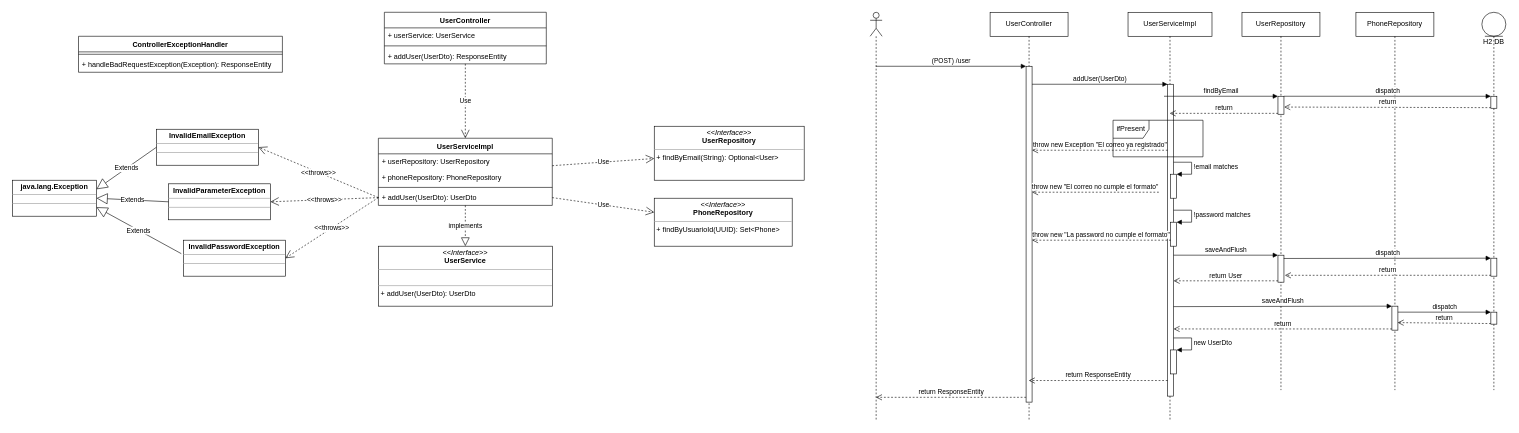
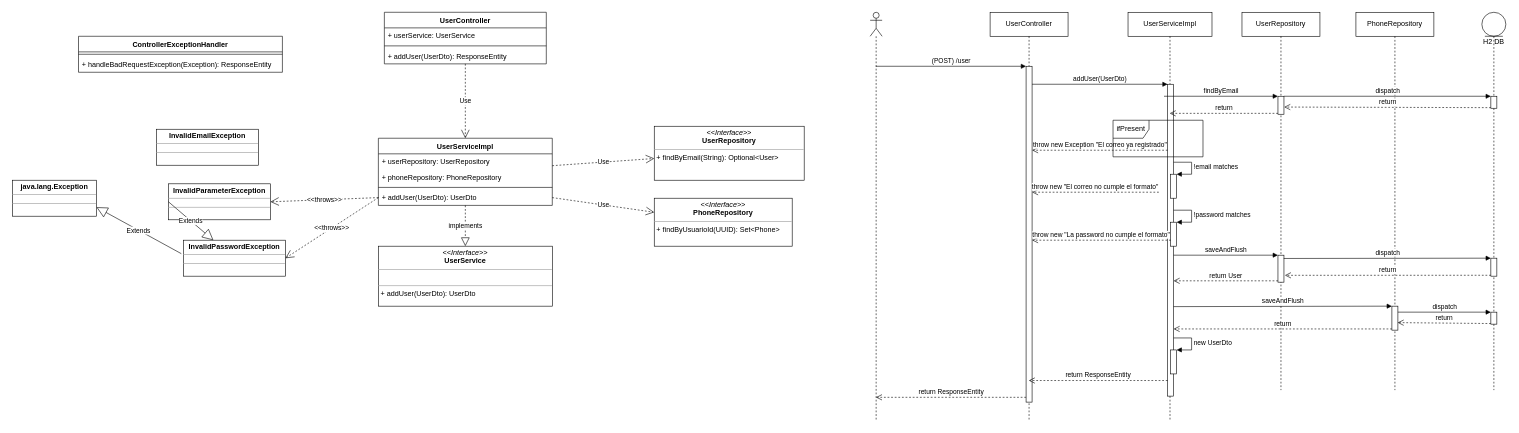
edge "InvalidEmailException" -> "java.lang.Exception": removed, label "Extends"
edge "+ addUser(UserDto): UserDto" -> "InvalidEmailException": removed, label "<<throws>>"
edge "InvalidParameterException" -> "java.lang.Exception": now "InvalidParameterException" -> "InvalidPasswordException"
